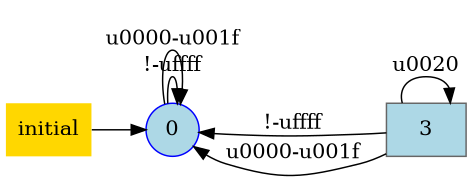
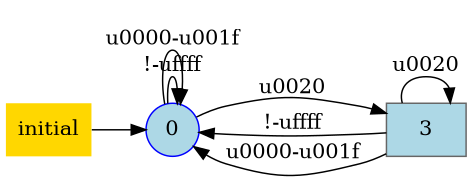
edge "0" -> "3": added, label "u0020"
